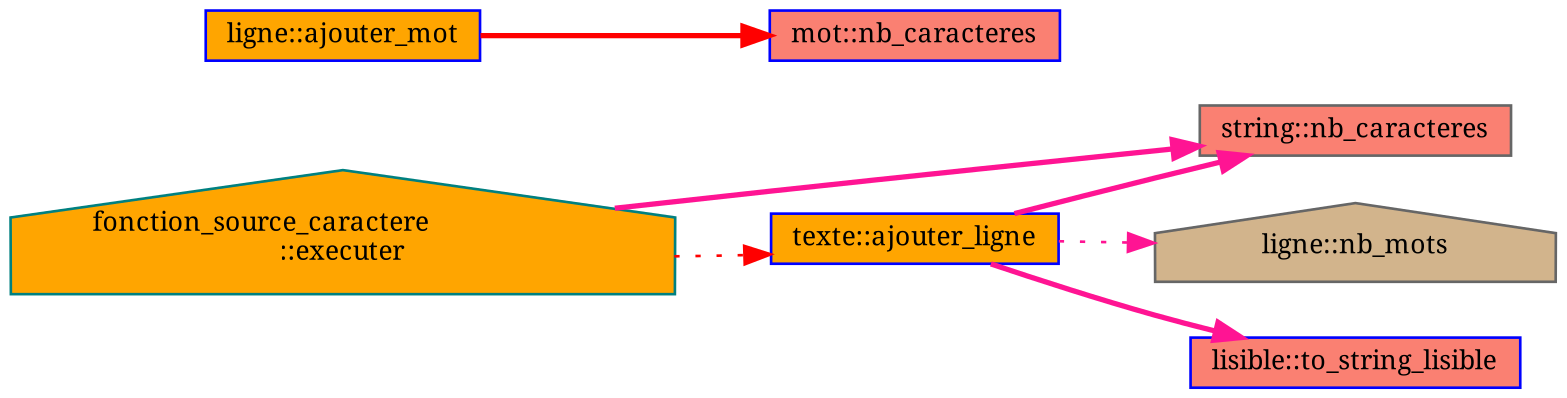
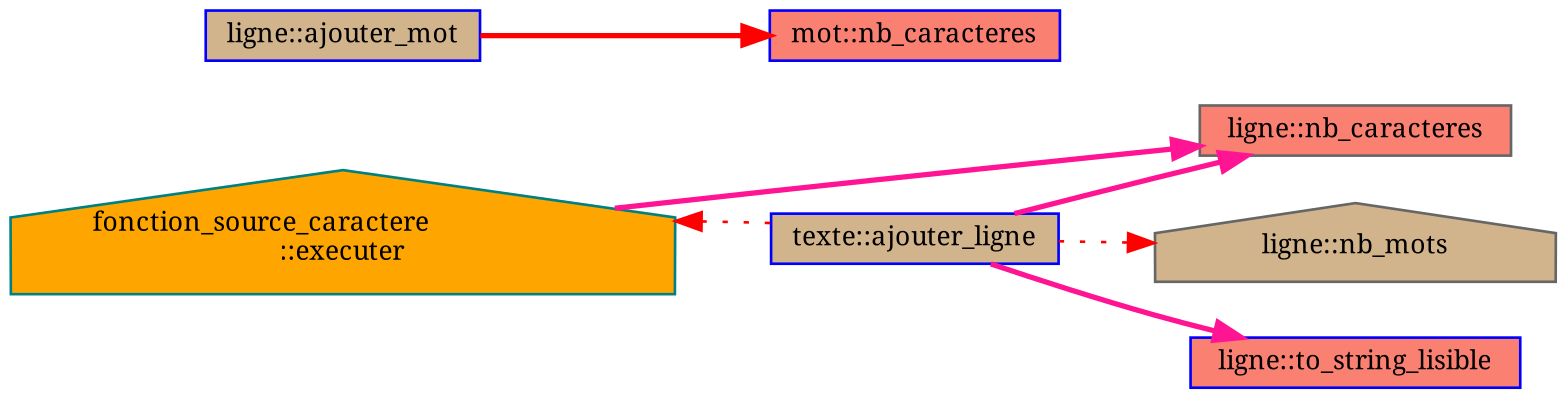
node "ligne::ajouter_mot": fillcolor orange -> tan
node "string::nb_caracteres": label "string::nb_caracteres" -> "ligne::nb_caracteres"
node "texte::ajouter_ligne": fillcolor orange -> tan
edge "texte::ajouter_ligne" -> "ligne::nb_mots": color deeppink -> red
edge "fonction_source_caractere ::executer" -> "texte::ajouter_ligne": reversed
node "lisible::to_string_lisible": label "lisible::to_string_lisible" -> "ligne::to_string_lisible"
